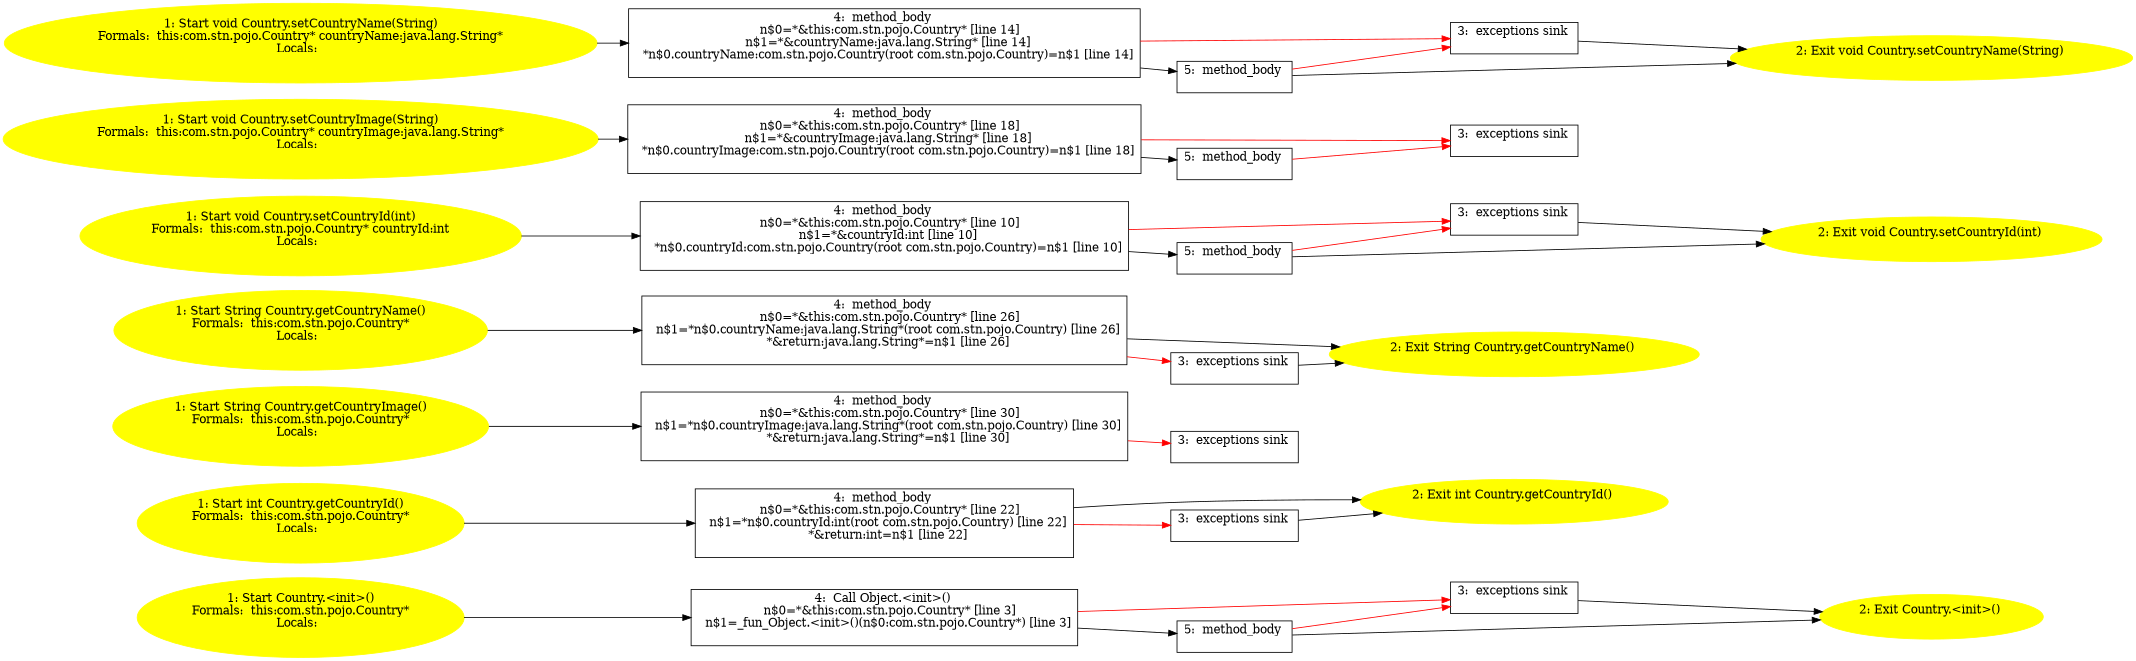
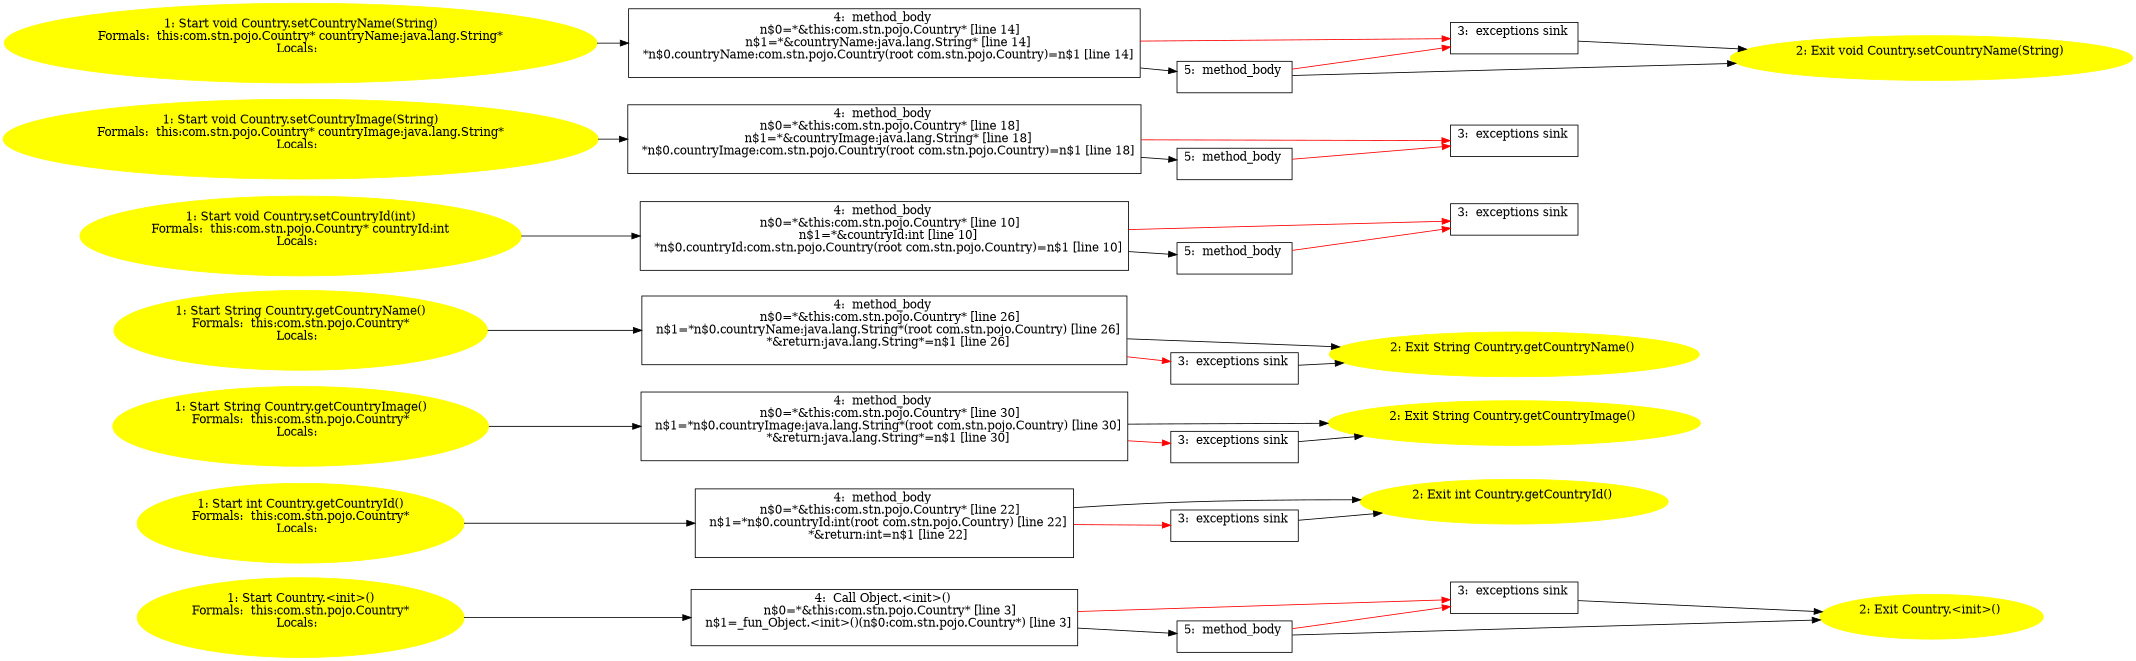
node "2: Exit void Country.setCountryId(int)": removed
node "2: Exit String Country.getCountryImage()": added
